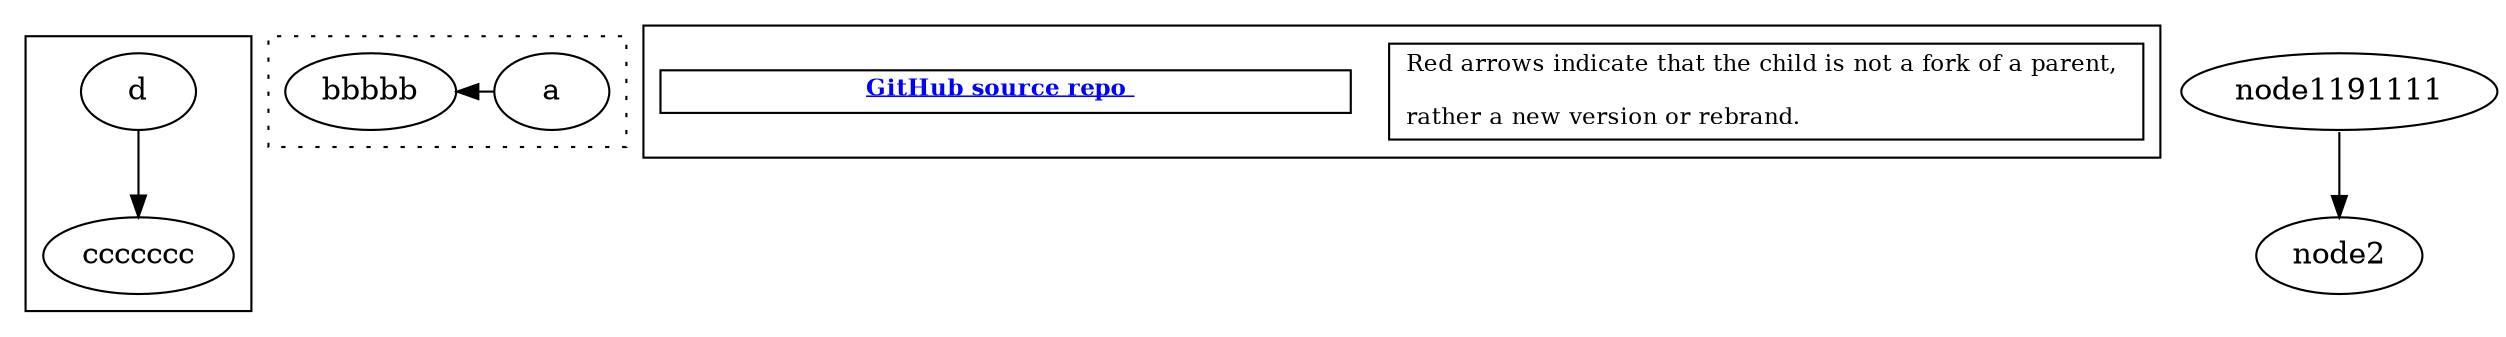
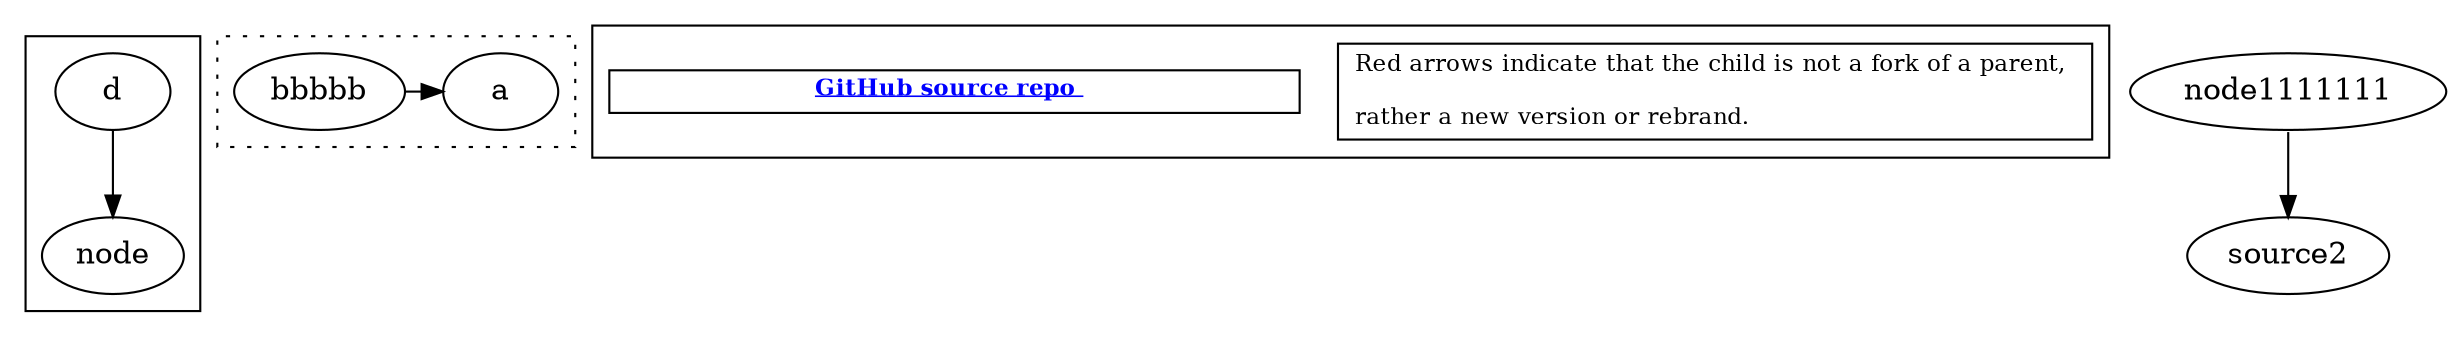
edge "a" -> "bbbbb": reversed
node "node1191111": label "node1191111" -> "node1111111"
node "ccccccc": label "ccccccc" -> "node"
node "node2": label "node2" -> "source2"
